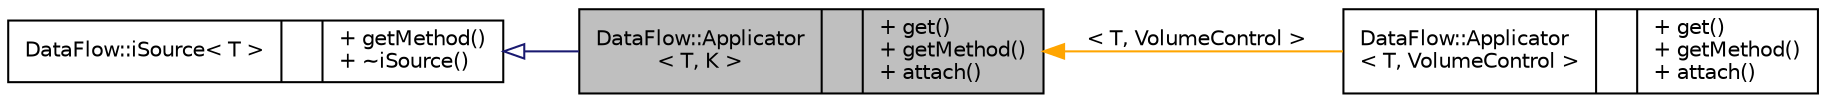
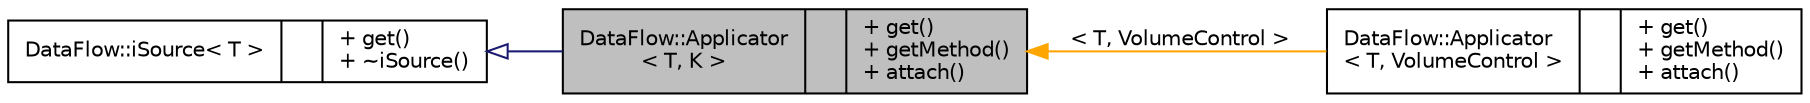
node "DataFlow::iSource< T >": text "+ getMethod()" -> "+ get()"
